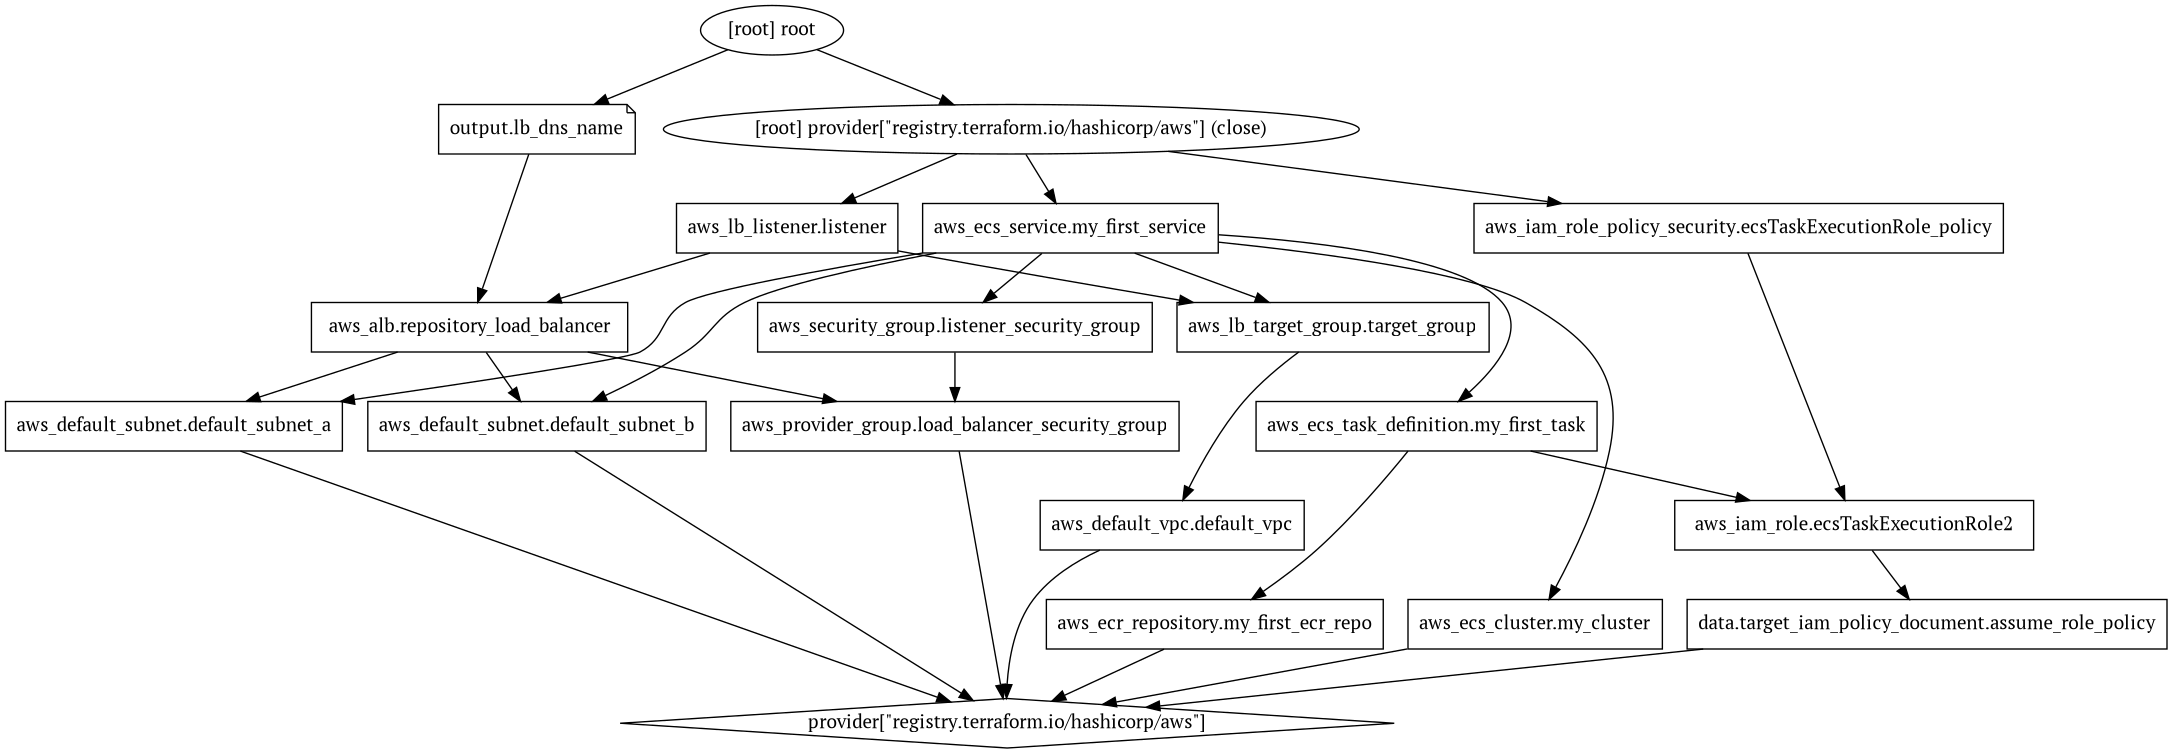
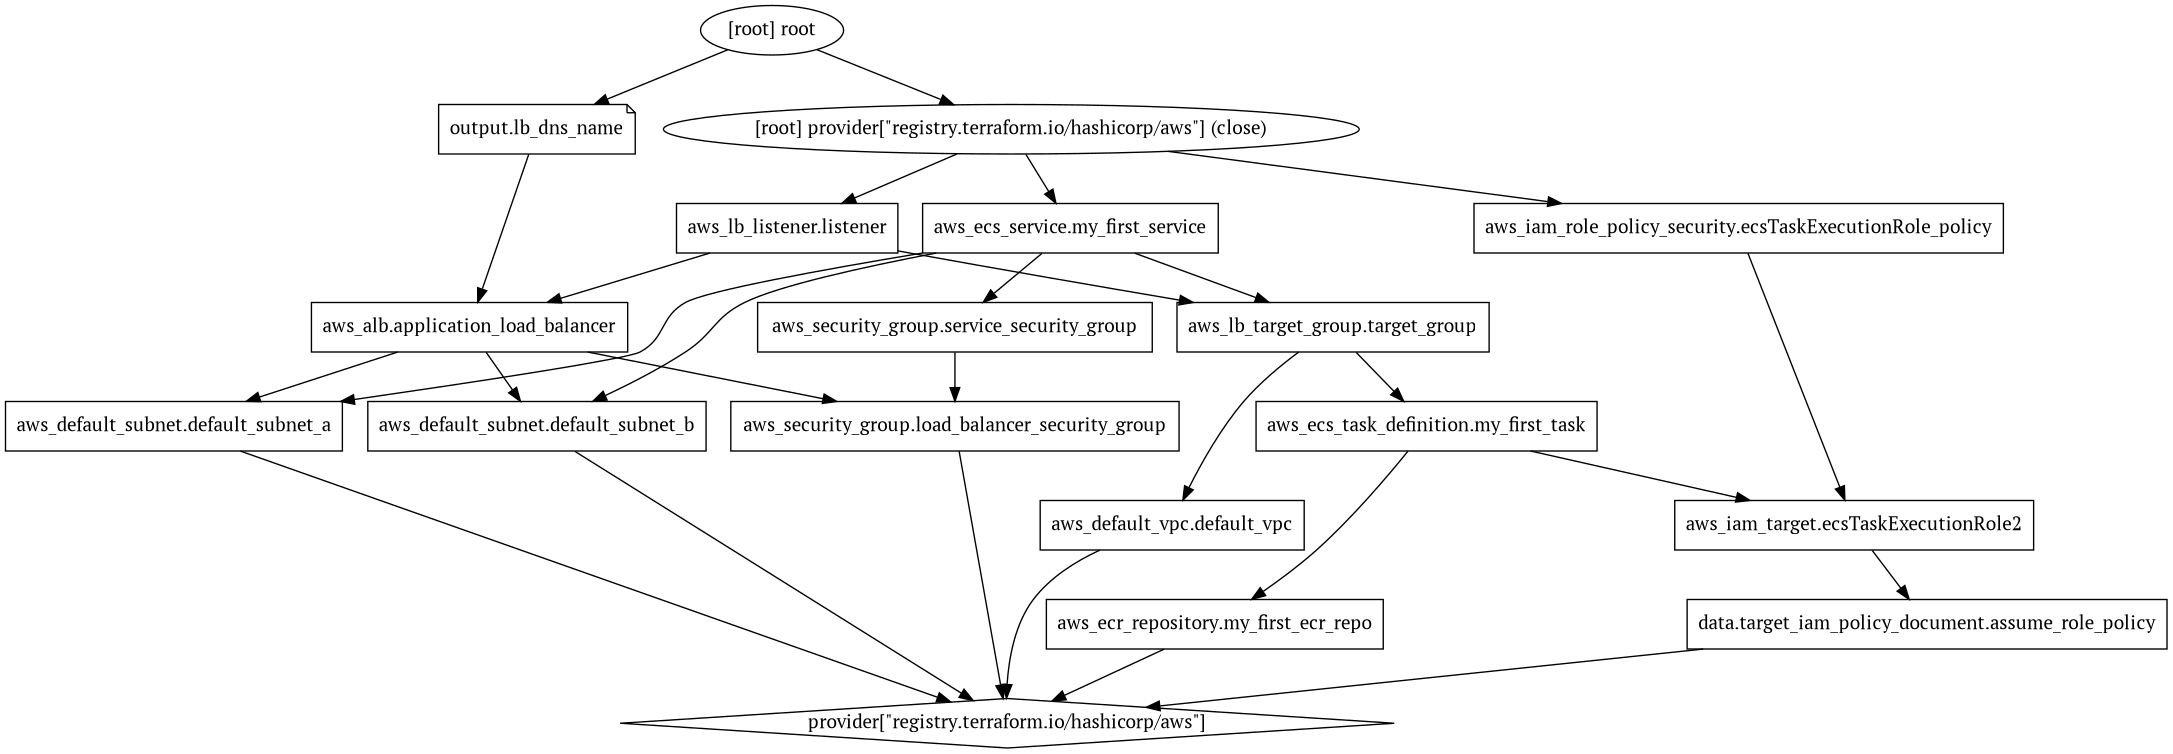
edge "aws_ecs_service.my_first_service" -> "aws_ecs_task_definition.my_first_task": now "aws_lb_target_group.target_group" -> "aws_ecs_task_definition.my_first_task"
node "aws_alb.repository_load_balancer": label "aws_alb.repository_load_balancer" -> "aws_alb.application_load_balancer"
node "aws_security_group.listener_security_group": label "aws_security_group.listener_security_group" -> "aws_security_group.service_security_group"
node "aws_provider_group.load_balancer_security_group": label "aws_provider_group.load_balancer_security_group" -> "aws_security_group.load_balancer_security_group"
node "aws_iam_role.ecsTaskExecutionRole2": label "aws_iam_role.ecsTaskExecutionRole2" -> "aws_iam_target.ecsTaskExecutionRole2"
node "aws_ecs_cluster.my_cluster": removed
